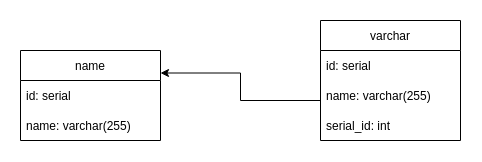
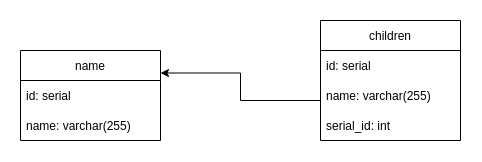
node "varchar": label "varchar" -> "children"
